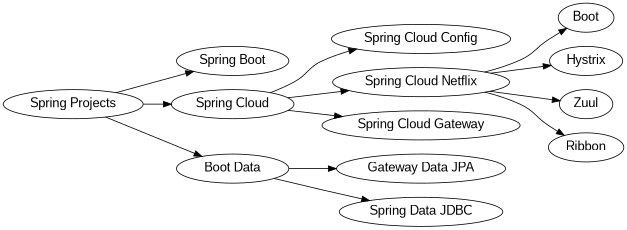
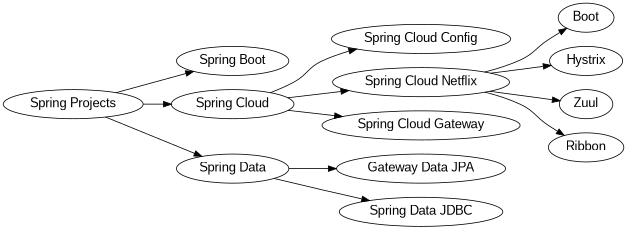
node "Boot Data": label "Boot Data" -> "Spring Data"
